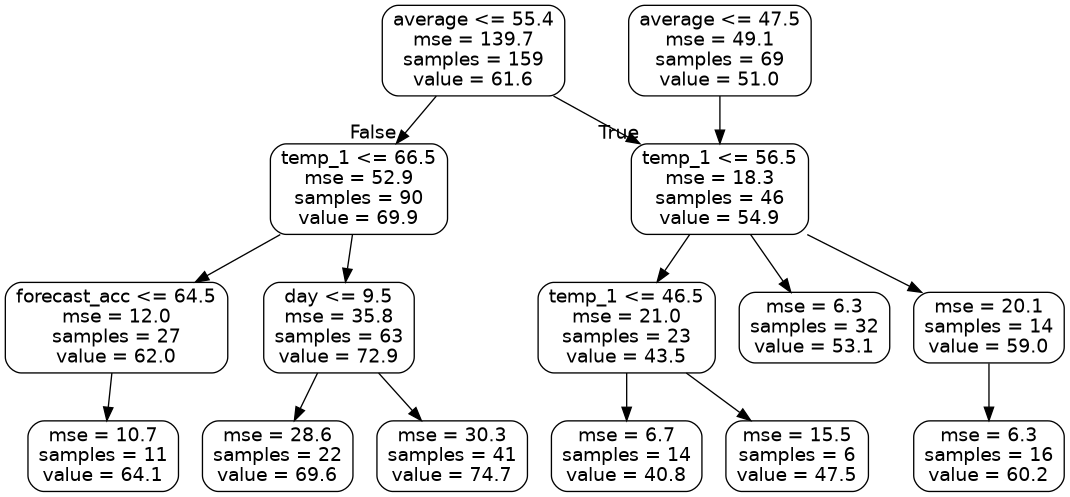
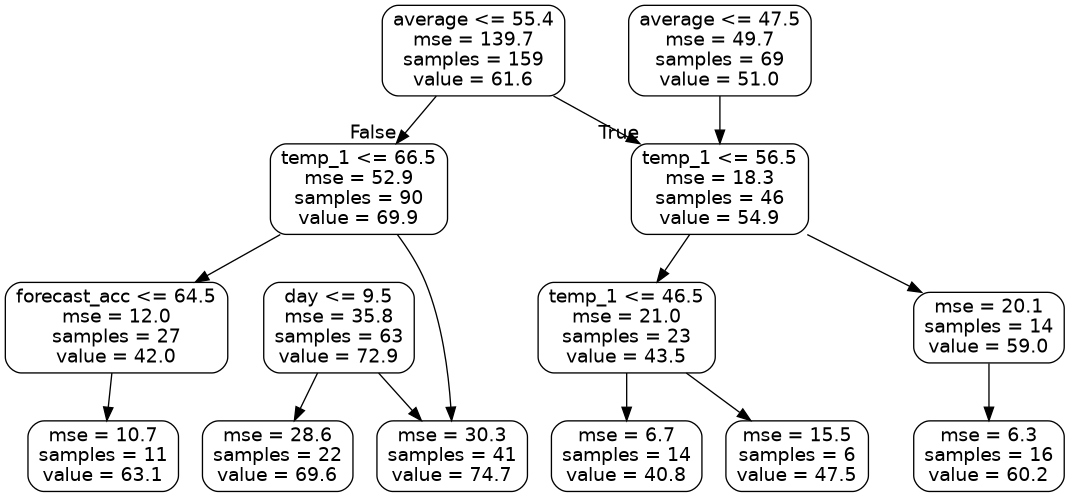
node "average <= 47.5 mse = 49.1 samples = 69 value = 51.0": label "average <= 47.5 mse = 49.1 samples = 69 value = 51.0" -> "average <= 47.5 mse = 49.7 samples = 69 value = 51.0"
edge "temp_1 <= 66.5 mse = 52.9 samples = 90 value = 69.9" -> "day <= 9.5 mse = 35.8 samples = 63 value = 72.9": now "temp_1 <= 66.5 mse = 52.9 samples = 90 value = 69.9" -> "mse = 30.3 samples = 41 value = 74.7"
node "forecast_acc <= 64.5 mse = 12.0 samples = 27 value = 62.0": label "forecast_acc <= 64.5 mse = 12.0 samples = 27 value = 62.0" -> "forecast_acc <= 64.5 mse = 12.0 samples = 27 value = 42.0"
node "mse = 6.3 samples = 32 value = 53.1": removed
node "mse = 10.7 samples = 11 value = 64.1": label "mse = 10.7 samples = 11 value = 64.1" -> "mse = 10.7 samples = 11 value = 63.1"
